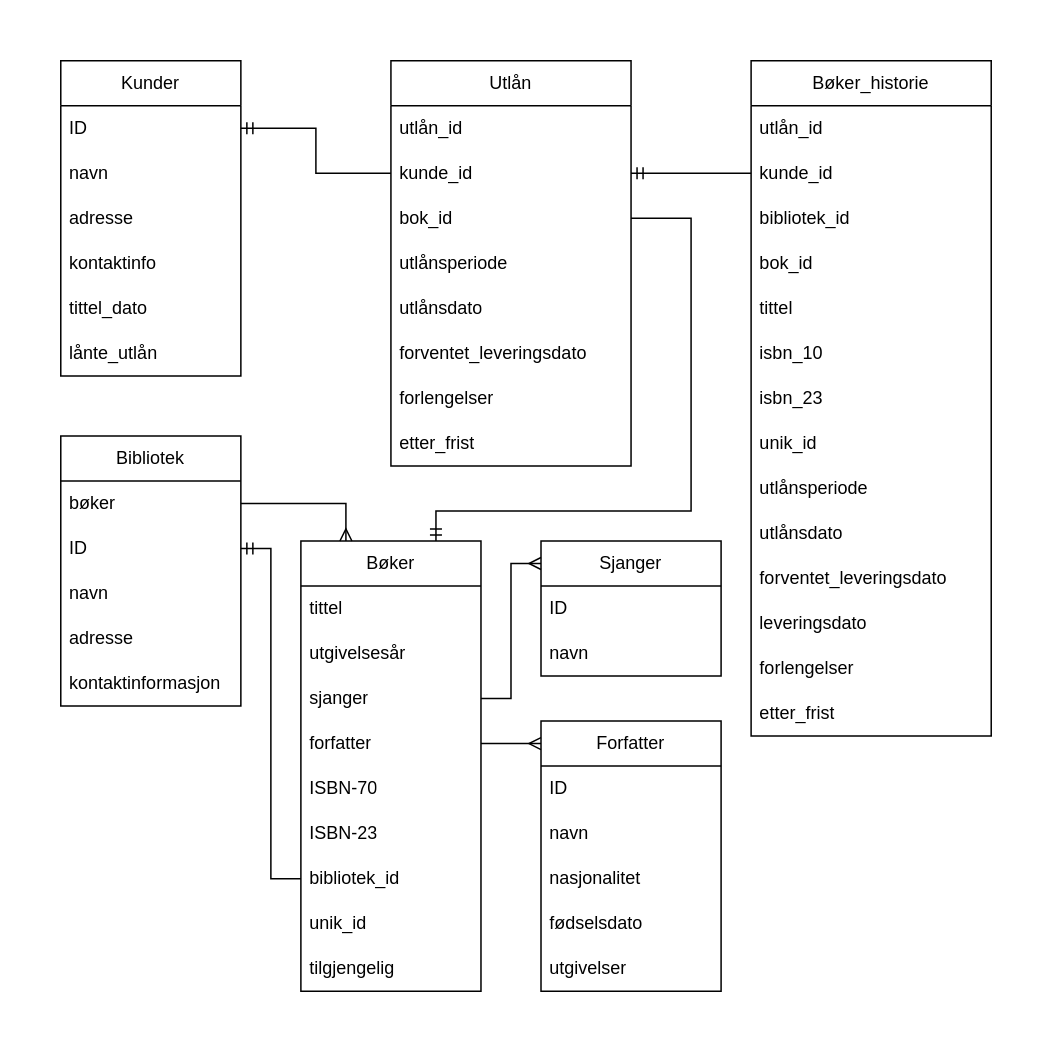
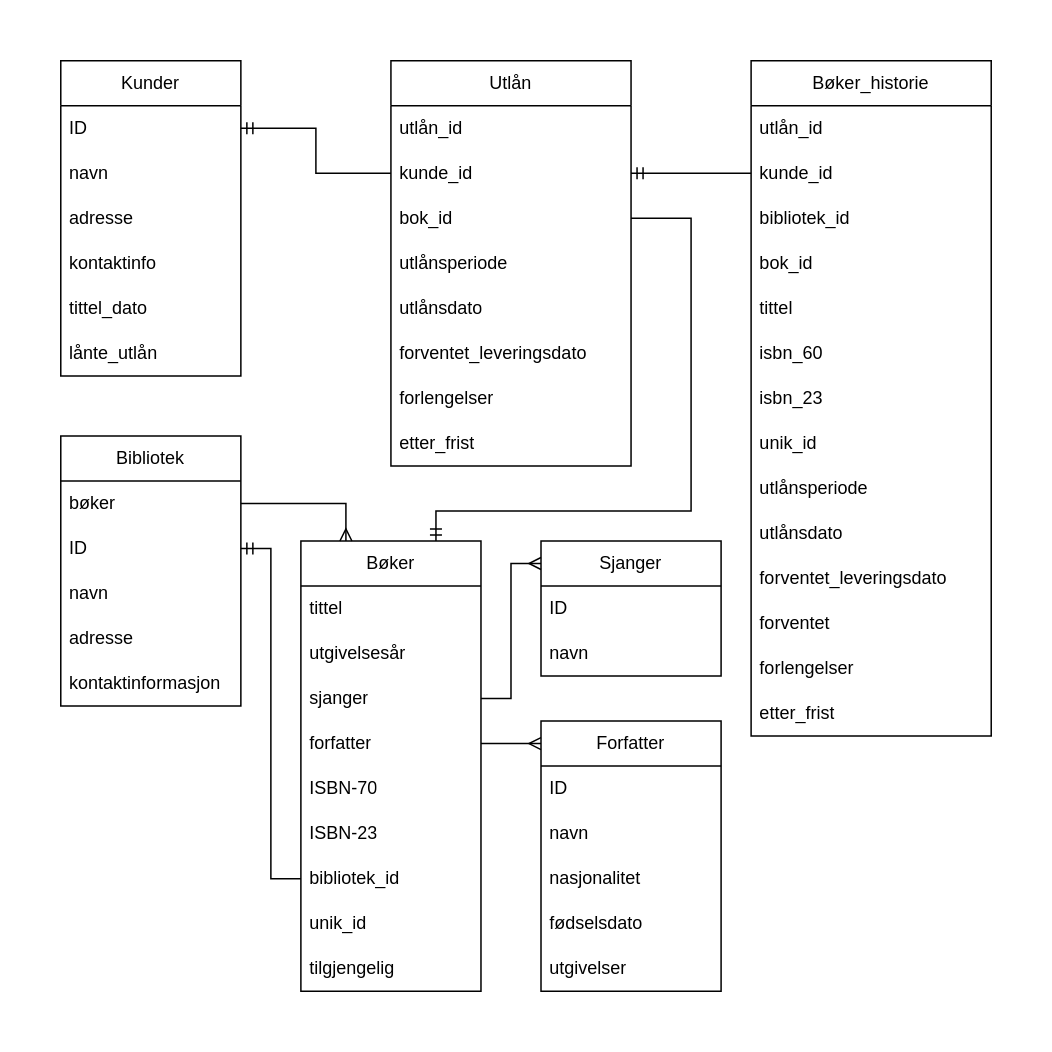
node "isbn_10": label "isbn_10" -> "isbn_60"
node "leveringsdato": label "leveringsdato" -> "forventet"
